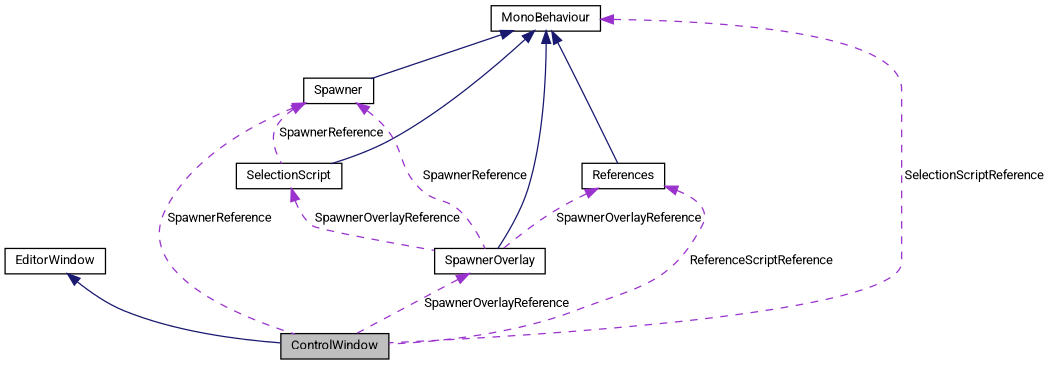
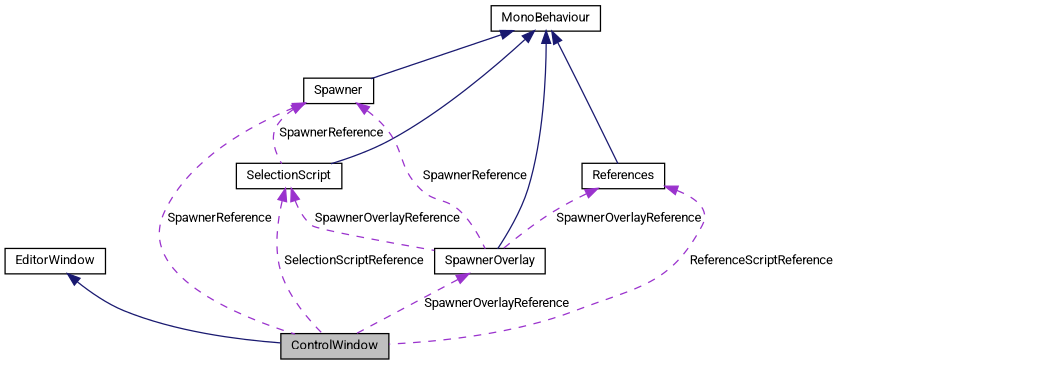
edge "ControlWindow" -> "MonoBehaviour": now "ControlWindow" -> "SelectionScript"
